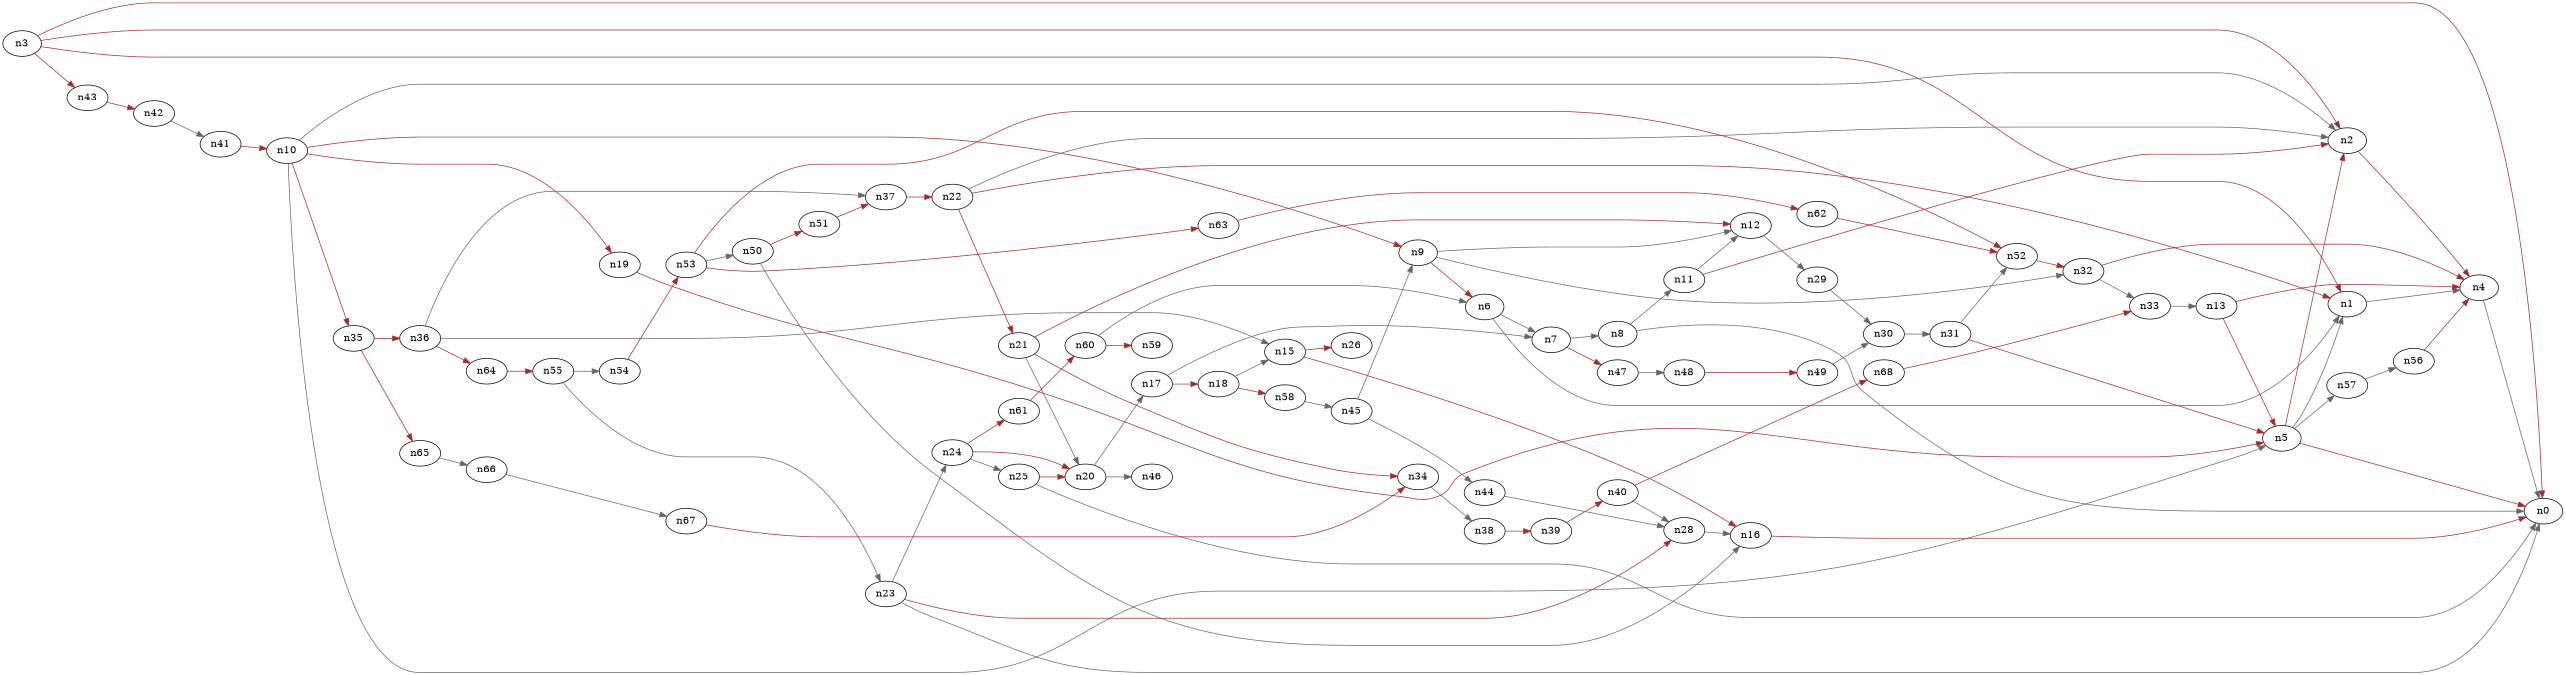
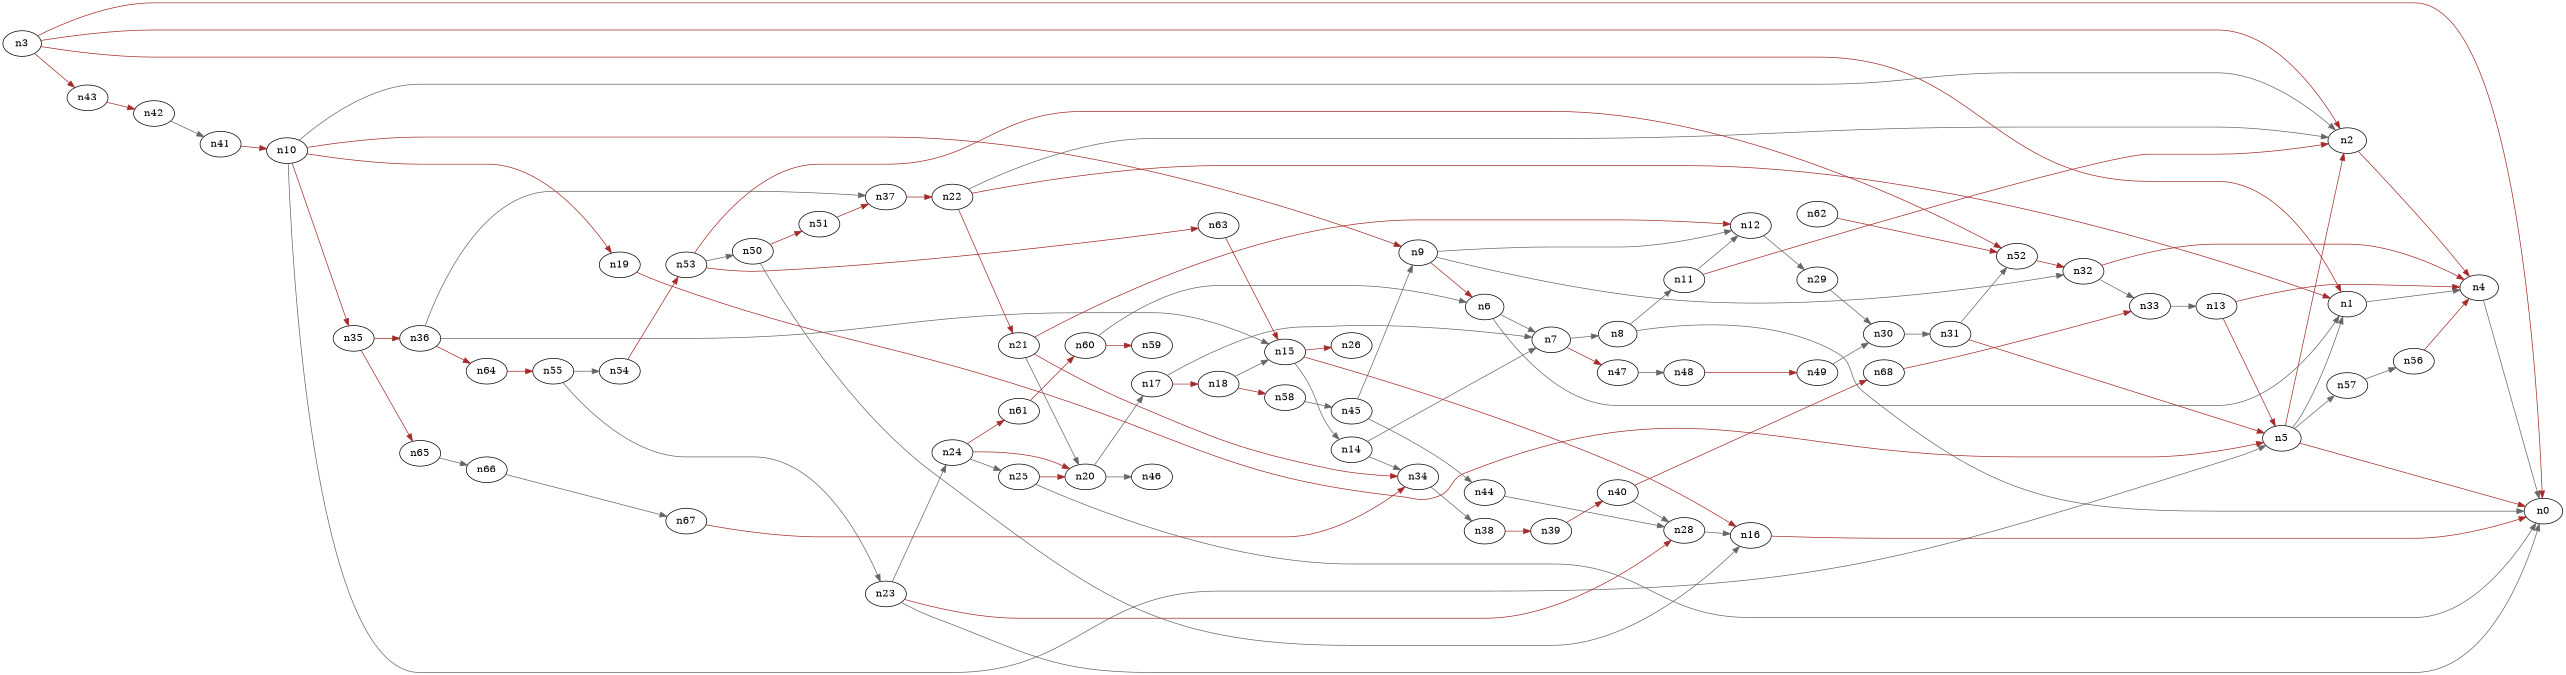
edge "n63" -> "n62": now "n63" -> "n15"
node "n14": added
